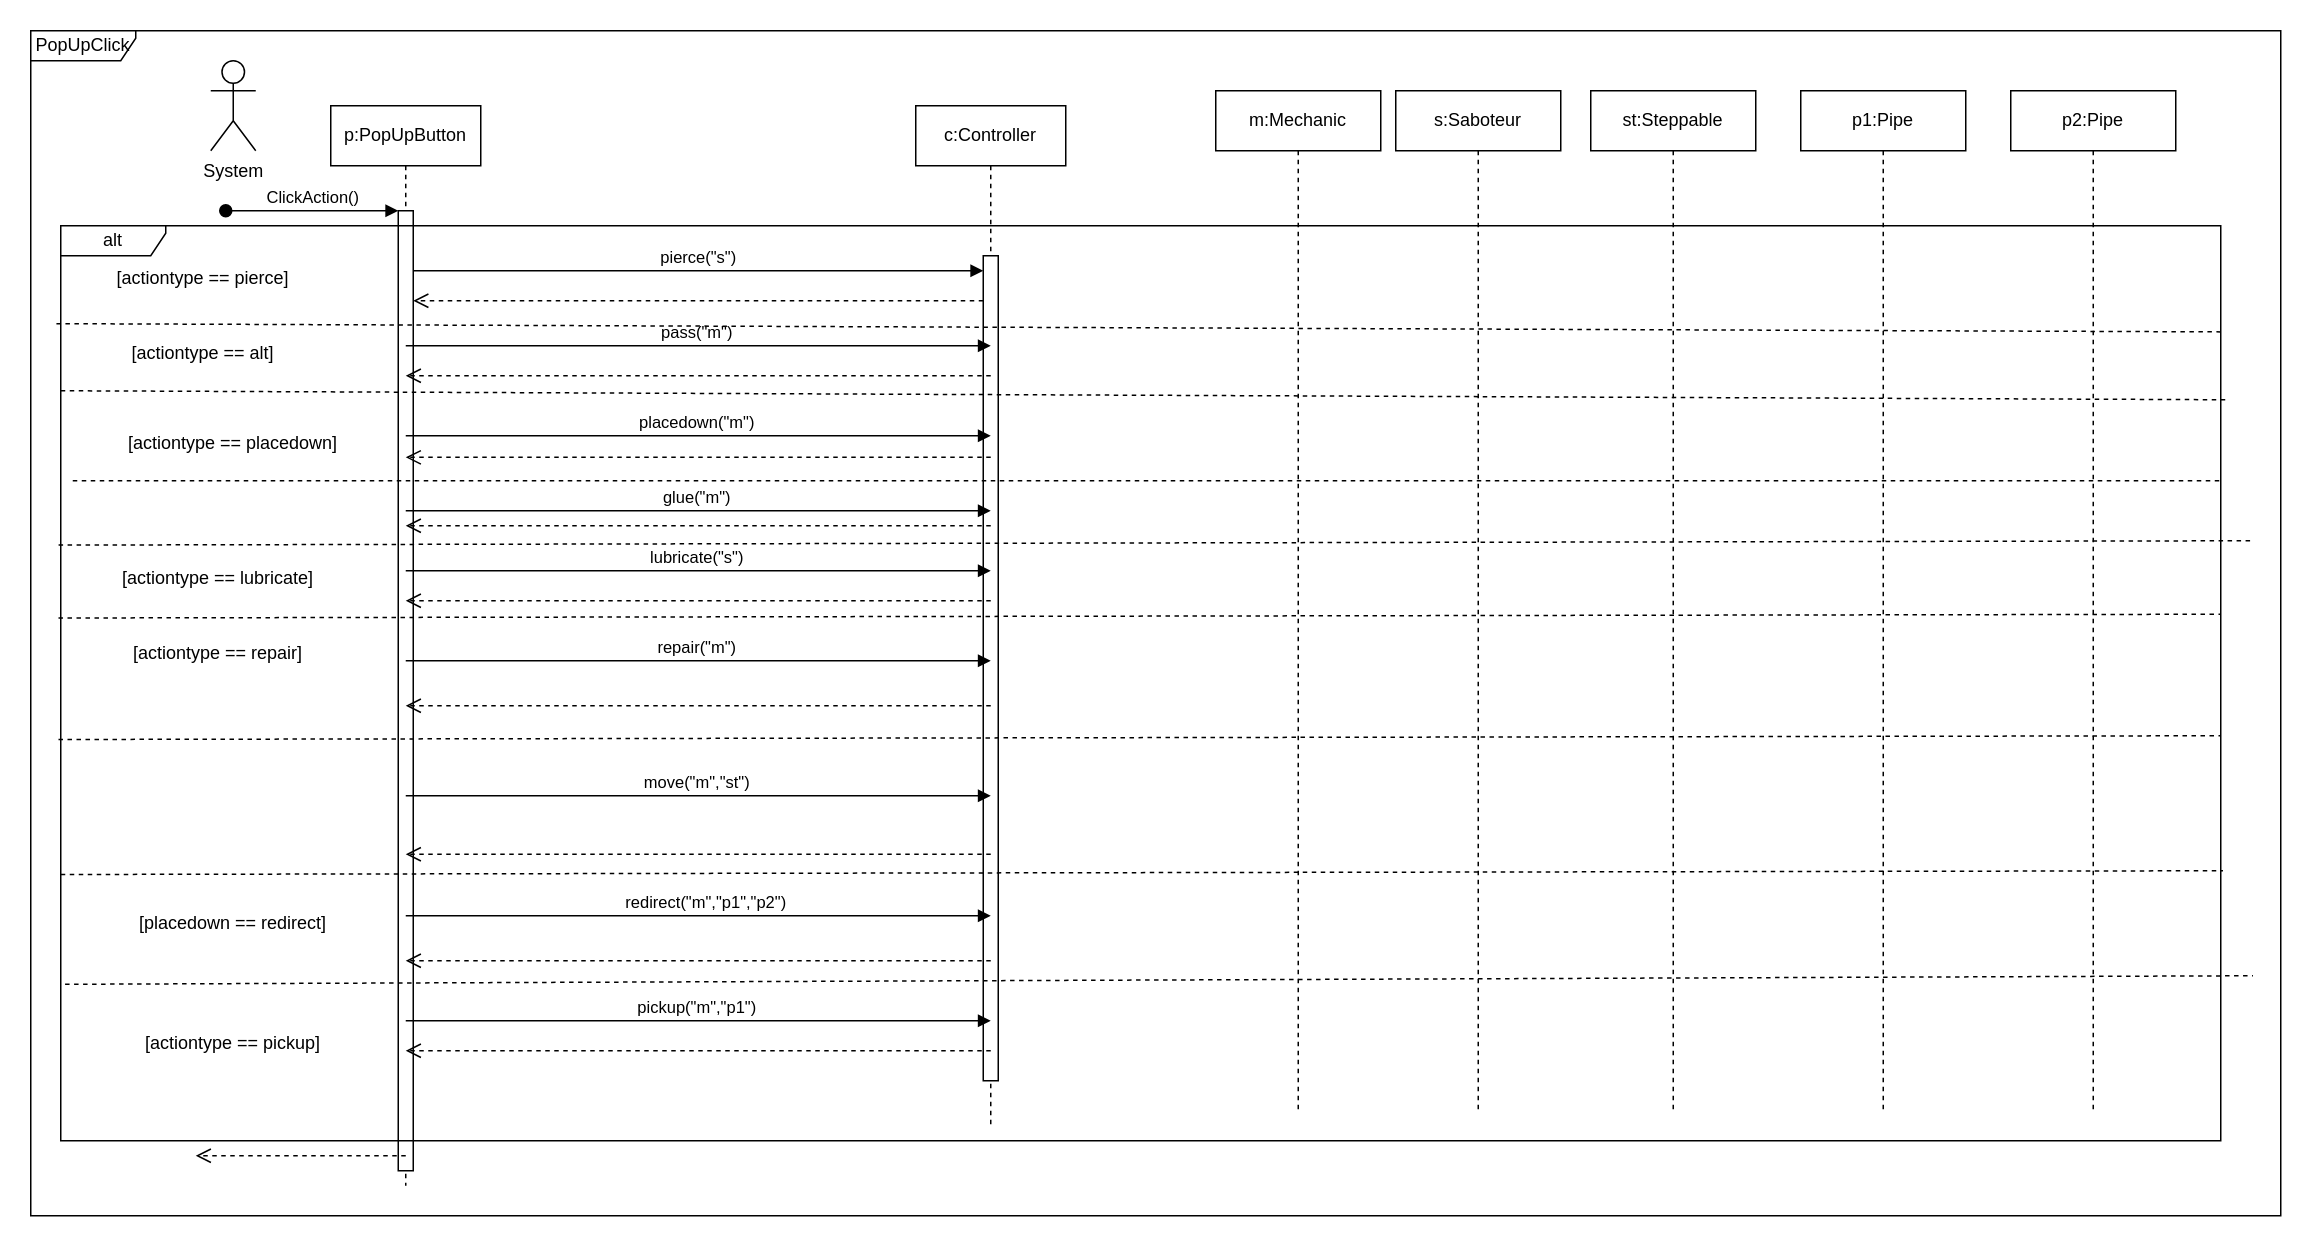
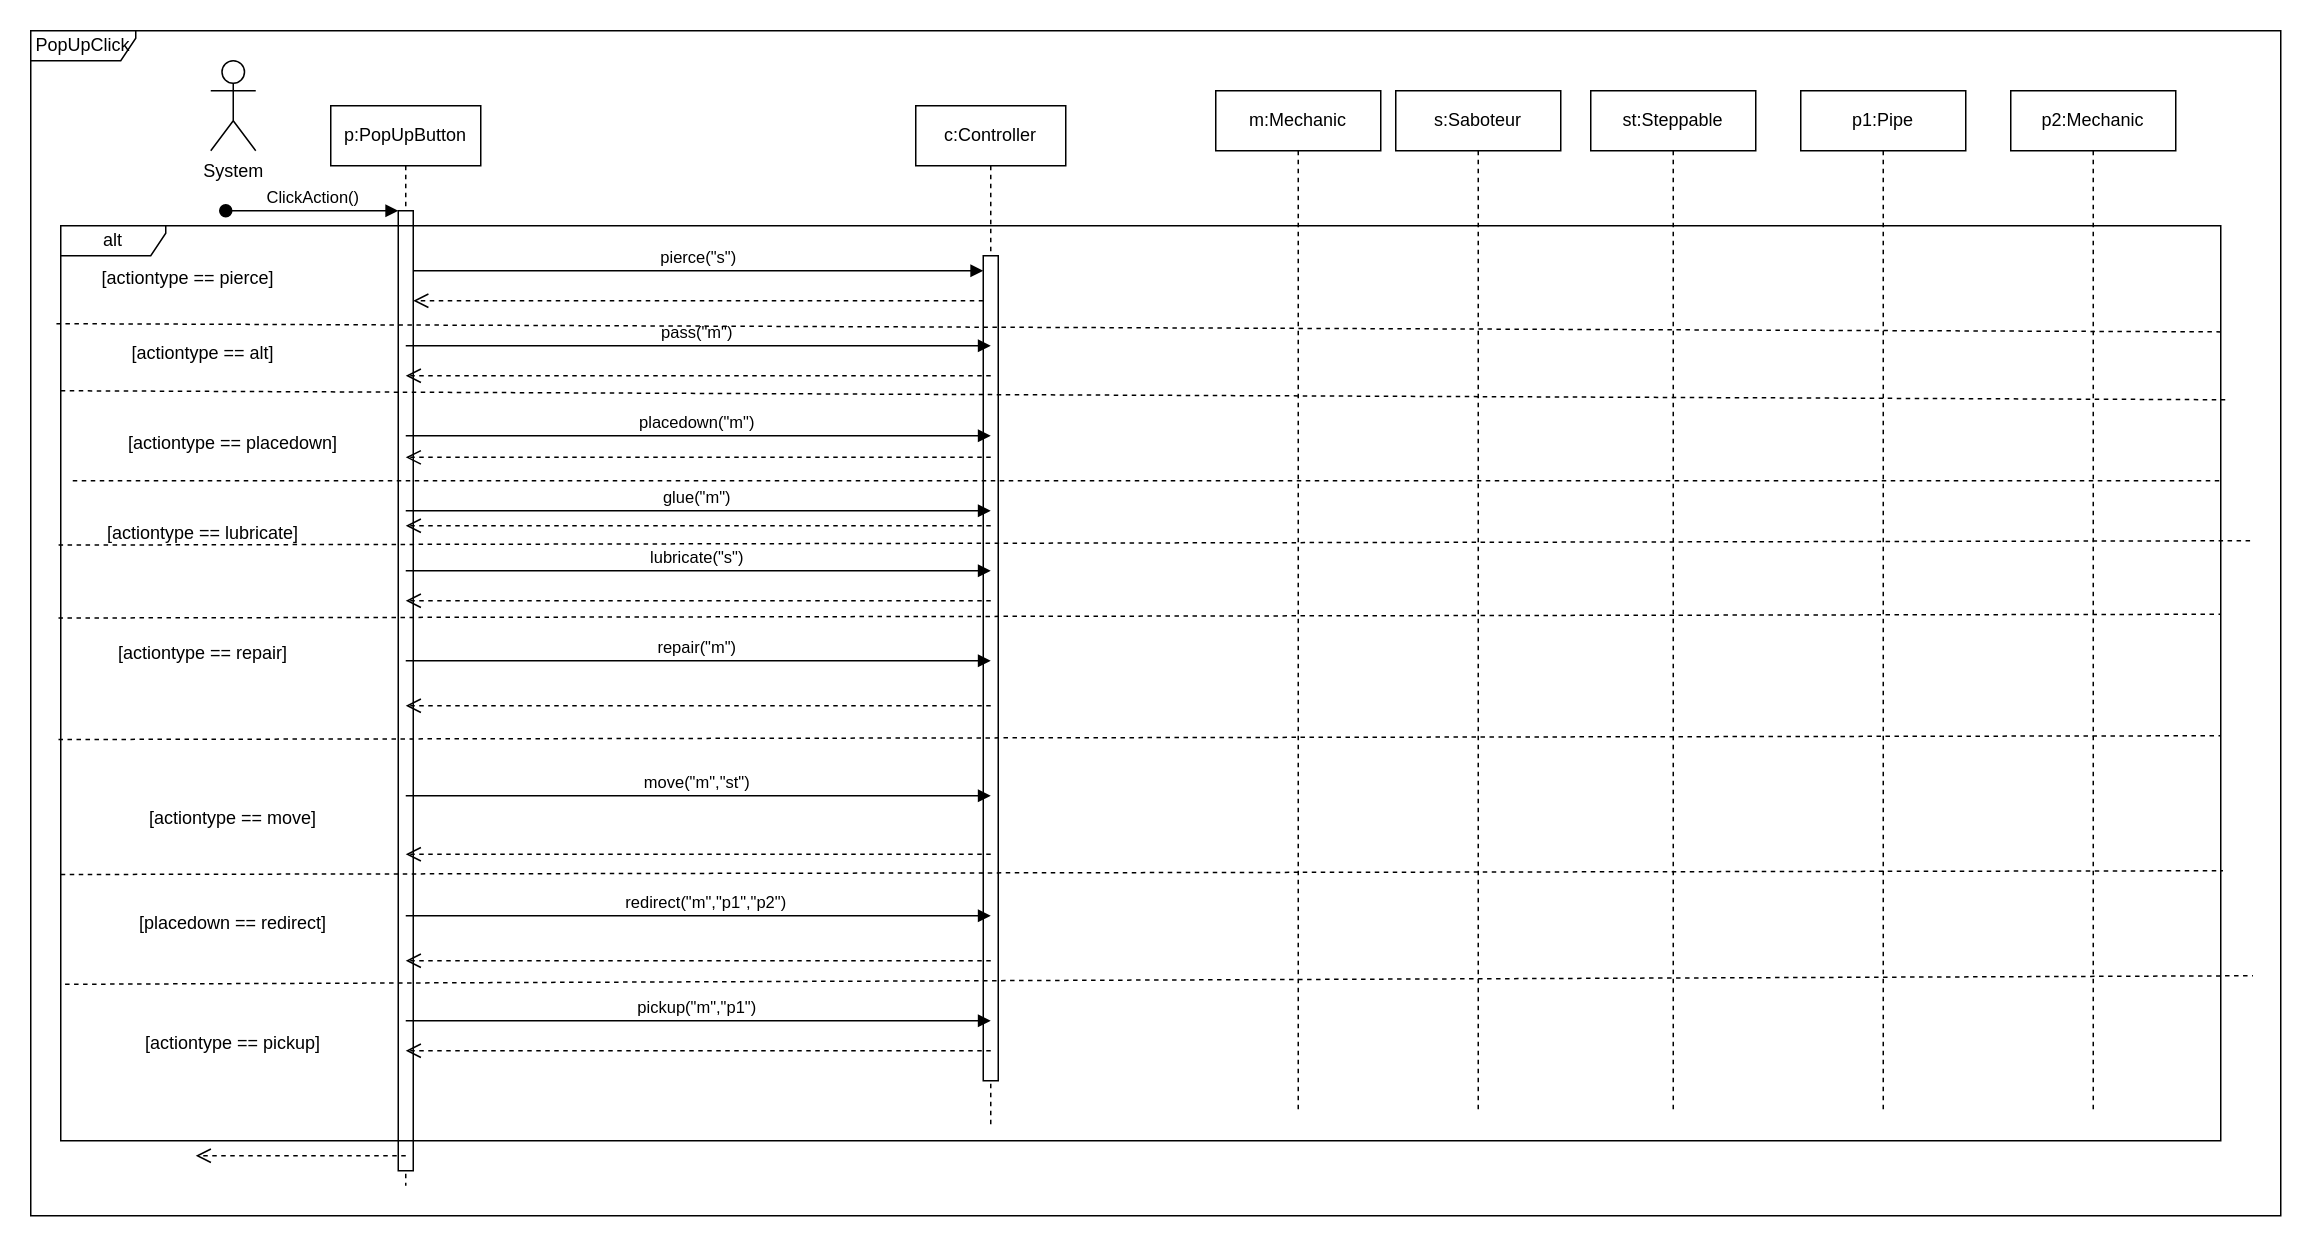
node "p2:Pipe": label "p2:Pipe" -> "p2:Mechanic"
node "[actiontype == pierce]": moved (203, 278) -> (188, 278)
node "[actiontype == lubricate]": moved (218, 578) -> (203, 533)
node "[actiontype == repair]": moved (218, 653) -> (203, 653)
node "[actiontype == move]": added
